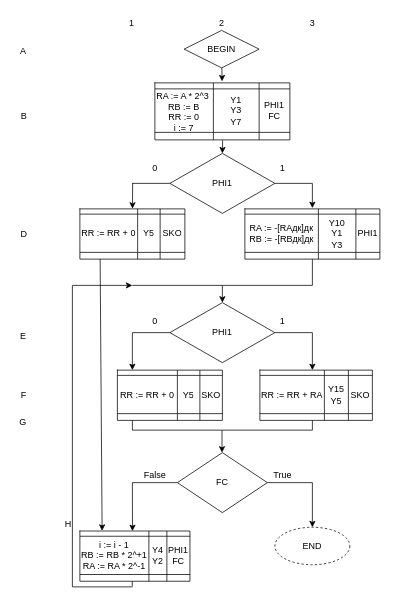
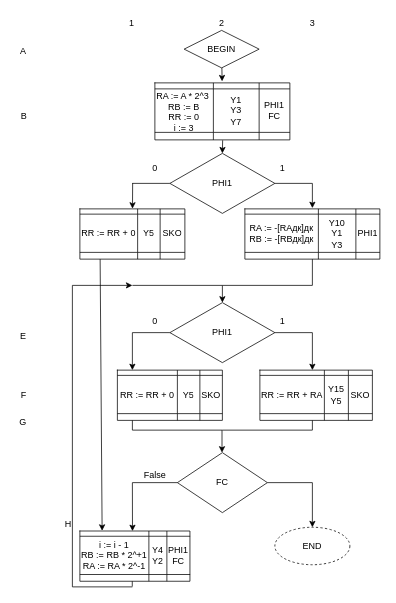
node "RA := A * 2^3 RB := B RR := 0 i := 7": label "RA := A * 2^3 RB := B RR := 0 i := 7" -> "RA := A * 2^3 RB := B RR := 0 i := 3"
node "D": removed
node "True": removed
